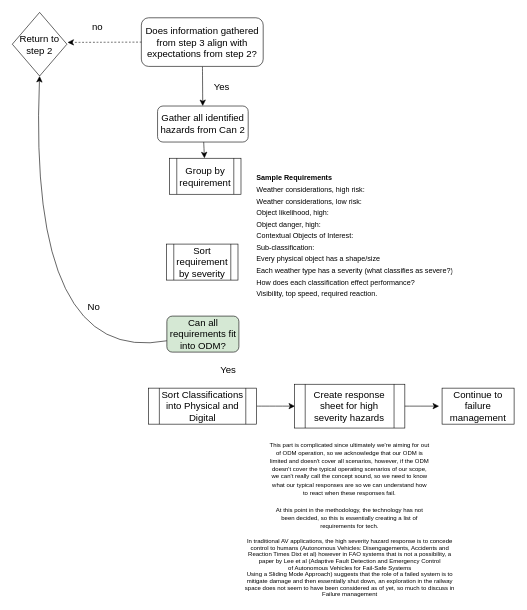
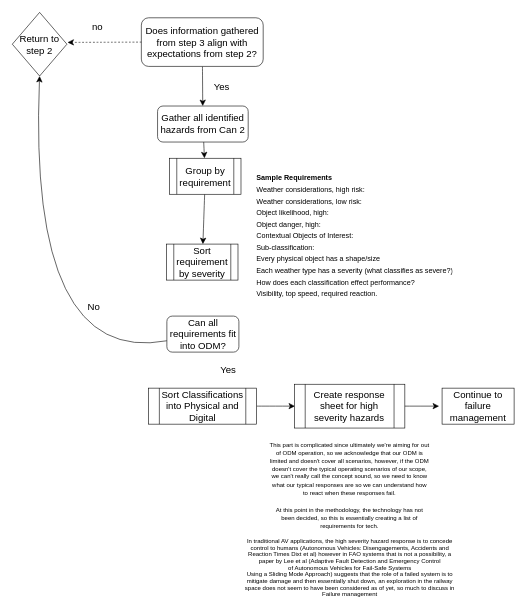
edge "Group by requirement" -> "Sort requirement by severity": added
node "Can all requirements fit into ODM?": fillcolor #d5e8d4 -> #ffffff
